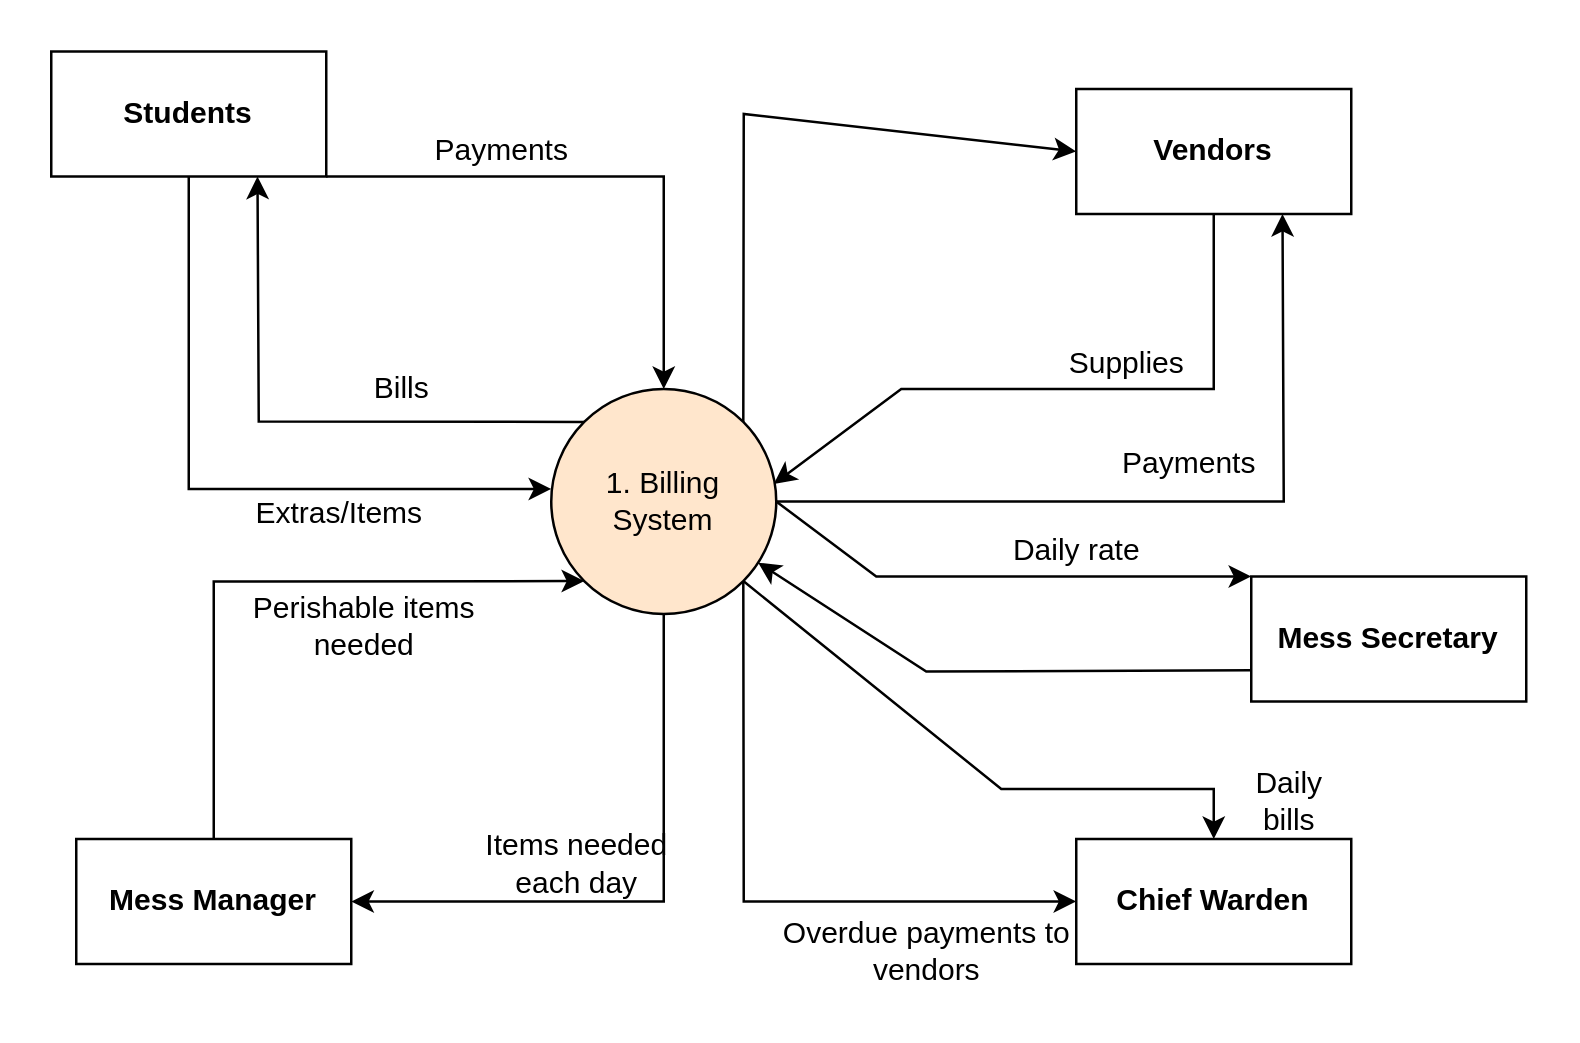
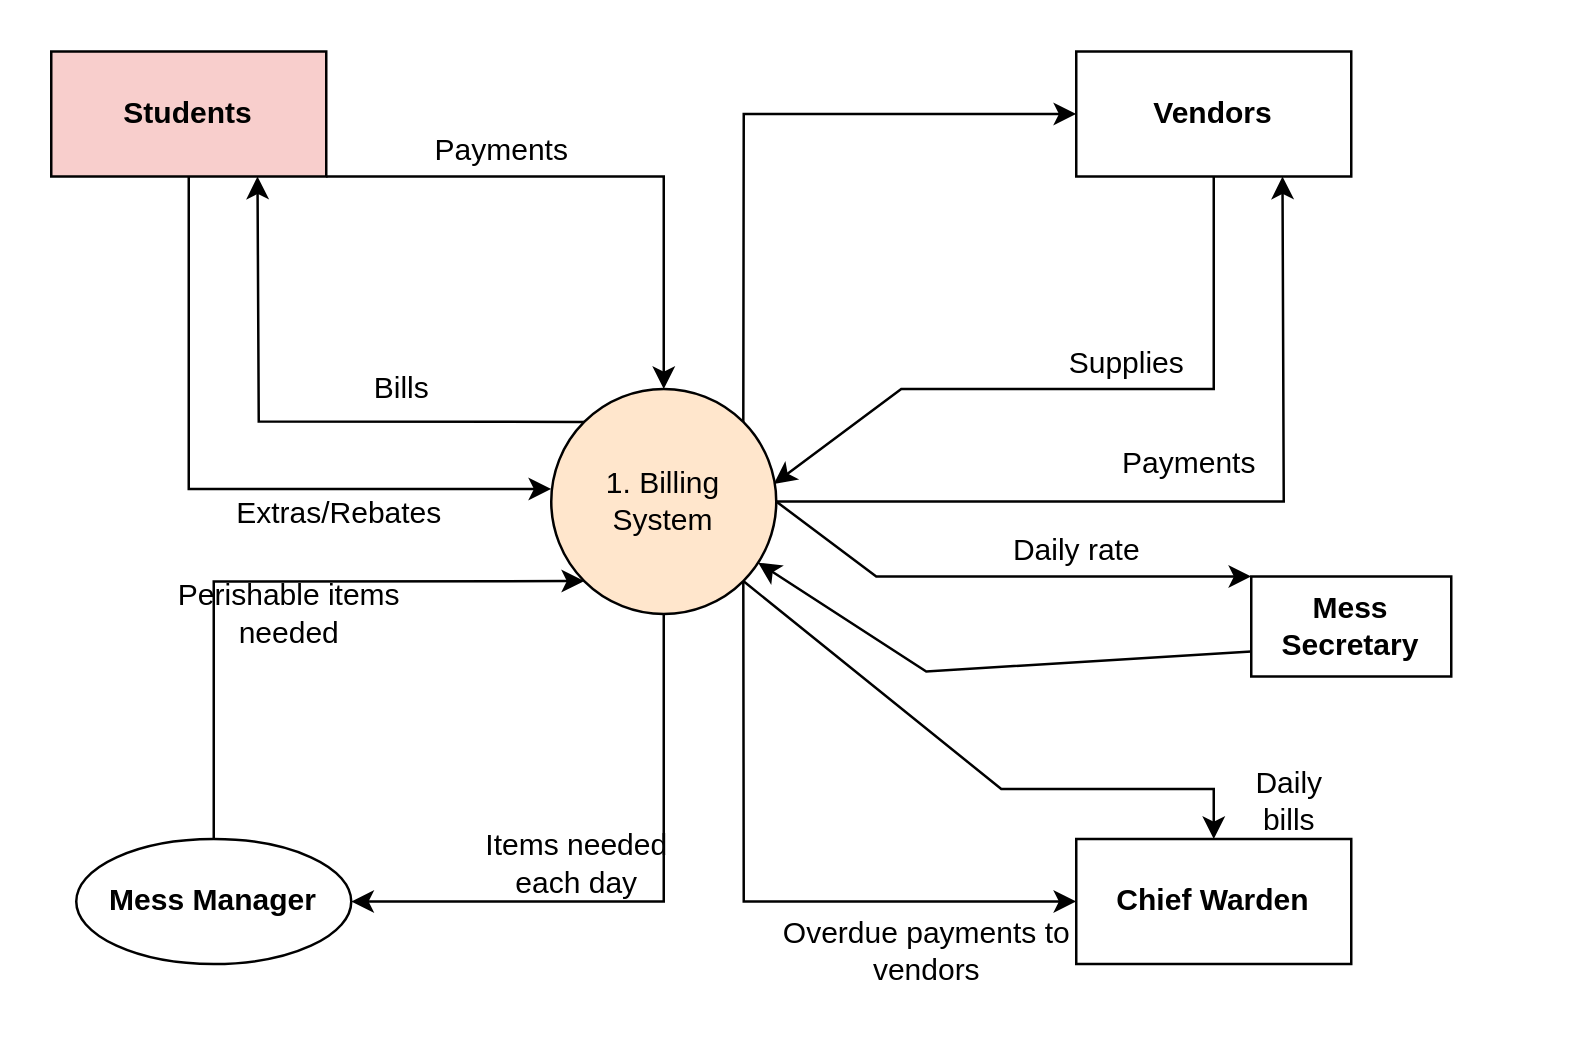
node "Students": fillcolor #ffffff -> #f8cecc
node "Vendors": moved (1214, 151) -> (1214, 114)
node "Extras/Items": label "Extras/Items" -> "Extras/Rebates"
node "Perishable items needed": moved (364, 626) -> (289, 614)
node "Mess Secretary": size 275x125 -> 200x100
node "Mess Manager": shape rectangle -> ellipse
